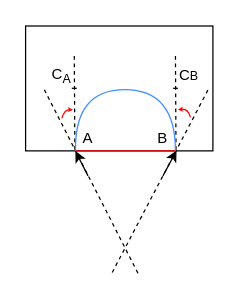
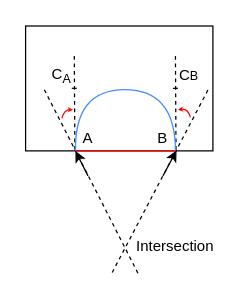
node "Intersection": added
